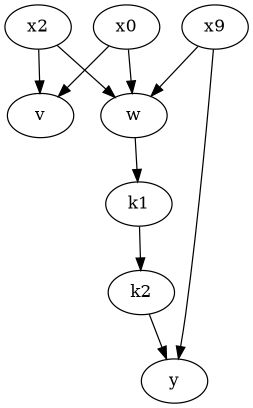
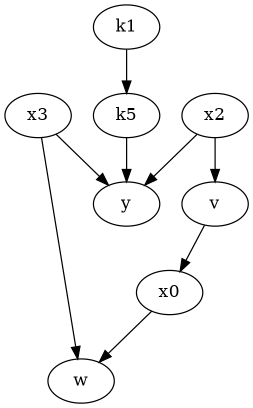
node "x9": label "x9" -> "x3"
edge "x2" -> "w": now "x2" -> "y"
edge "x0" -> "v": reversed
edge "w" -> "k1": removed
node "k2": label "k2" -> "k5"
